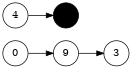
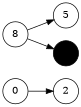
node "4": label "4" -> "8"
node "5": added
node "9": label "9" -> "2"
node "3": removed
